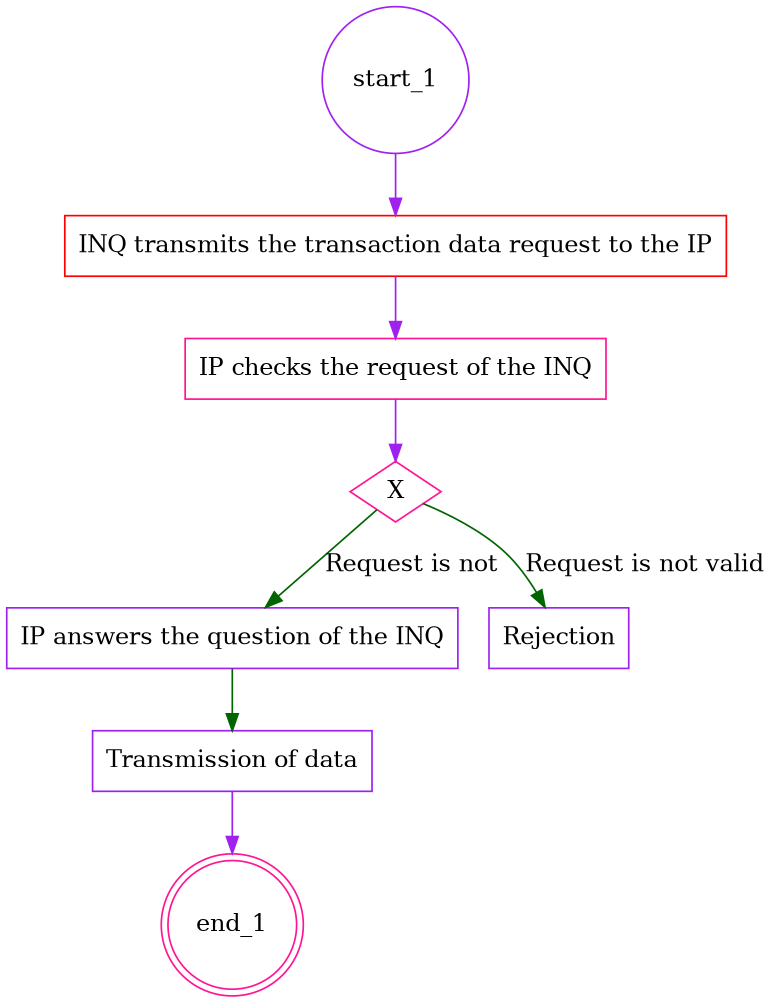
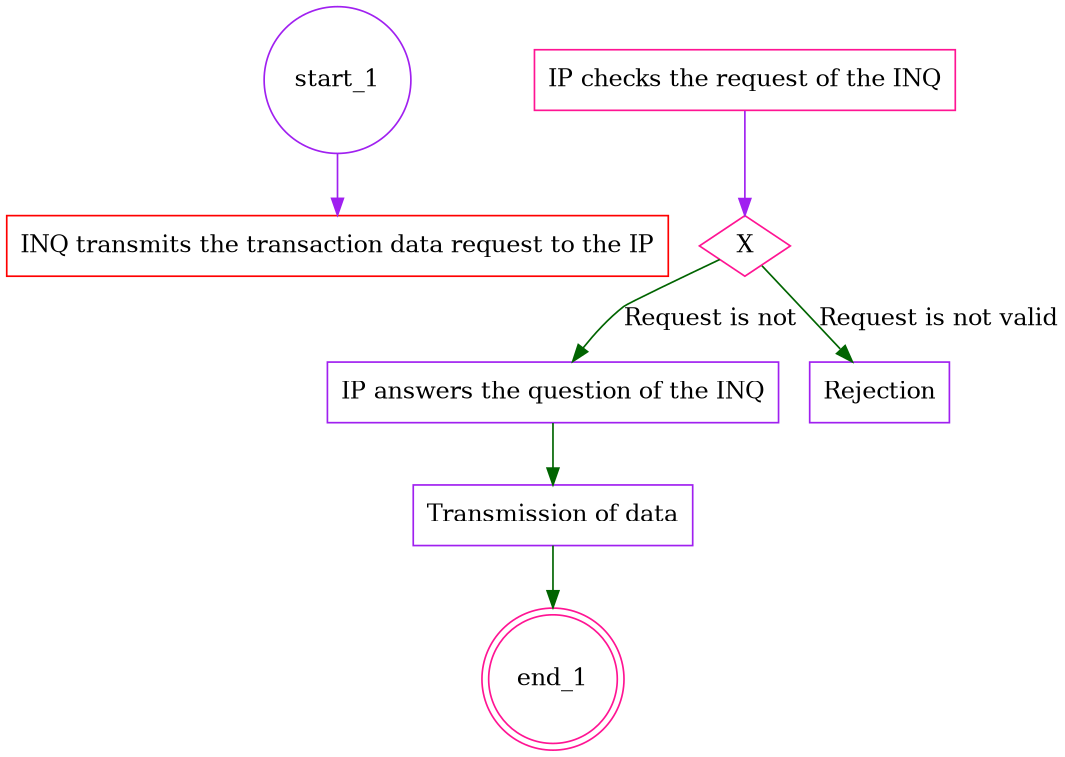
edge "INQ transmits the transaction data request to the IP" -> "IP checks the request of the INQ": removed
edge "Transmission of data" -> "end_1": color purple -> darkgreen
